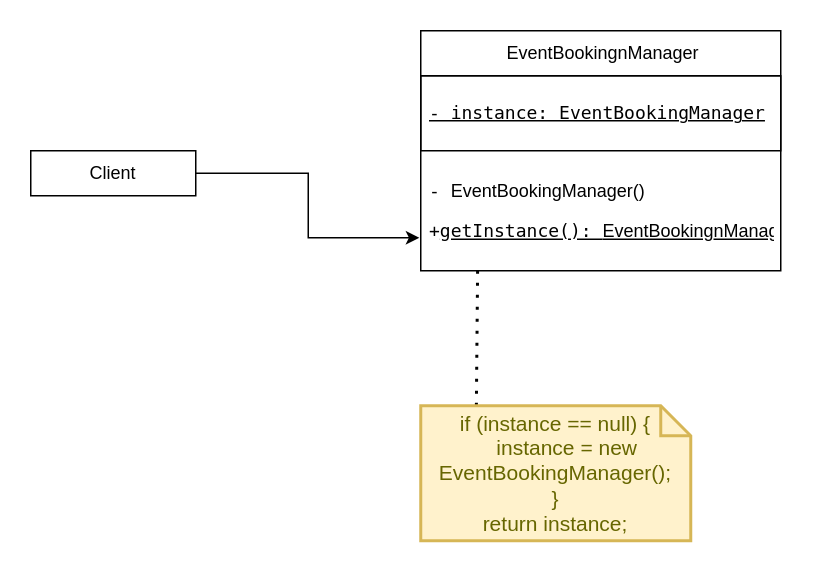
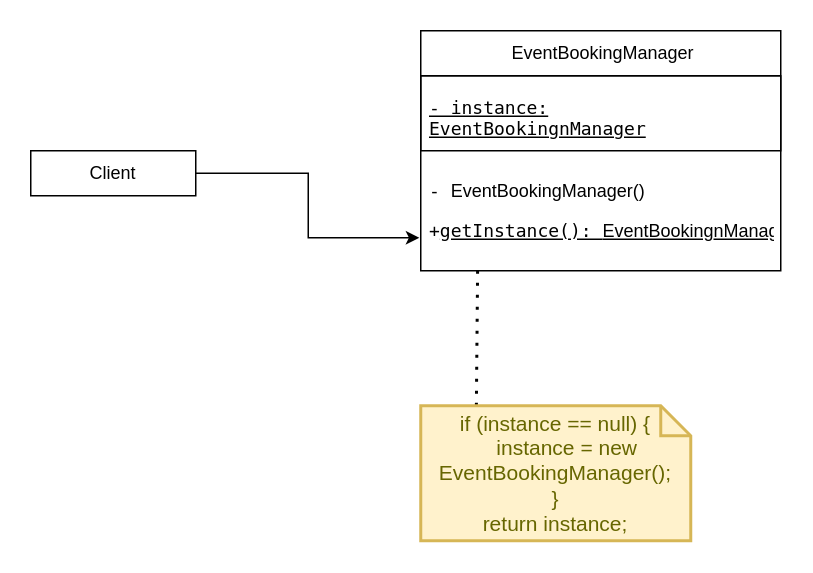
node "EventBookingnManager": label "EventBookingnManager" -> "EventBookingManager"
node "- instance: EventBookingManager": label "- instance: EventBookingManager" -> "- instance: EventBookingnManager"
